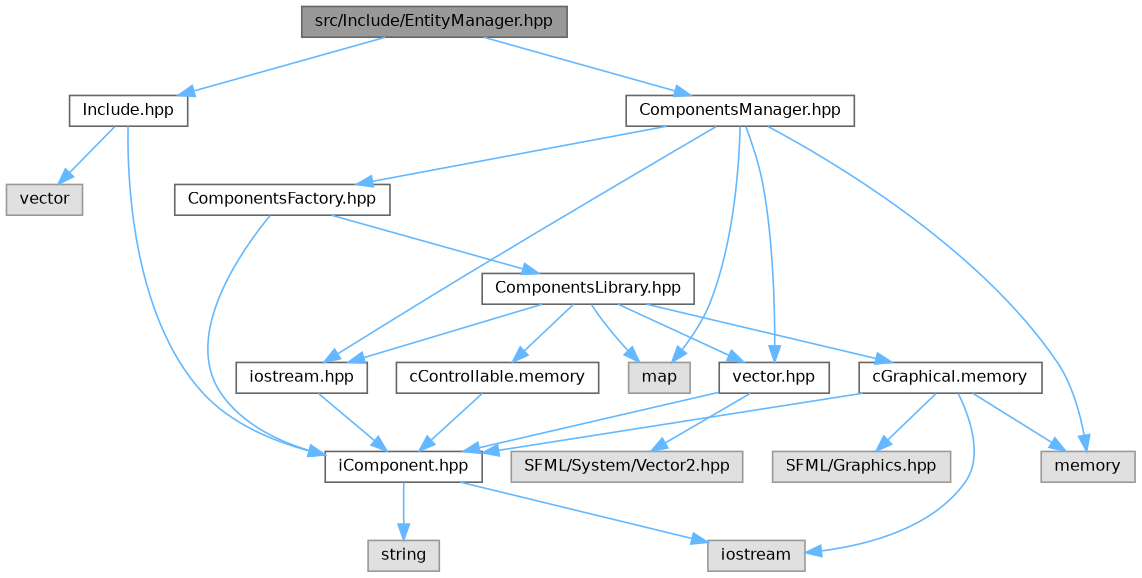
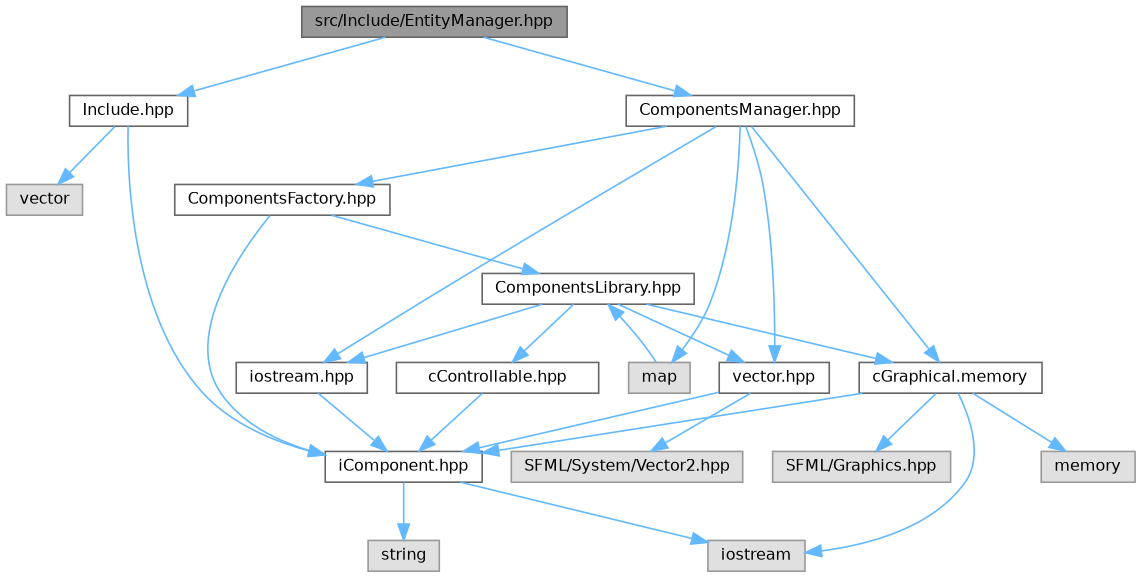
edge "ComponentsManager.hpp" -> "memory": now "ComponentsManager.hpp" -> "cGraphical.memory"
edge "ComponentsLibrary.hpp" -> "map": reversed
node "cControllable.memory": label "cControllable.memory" -> "cControllable.hpp"
